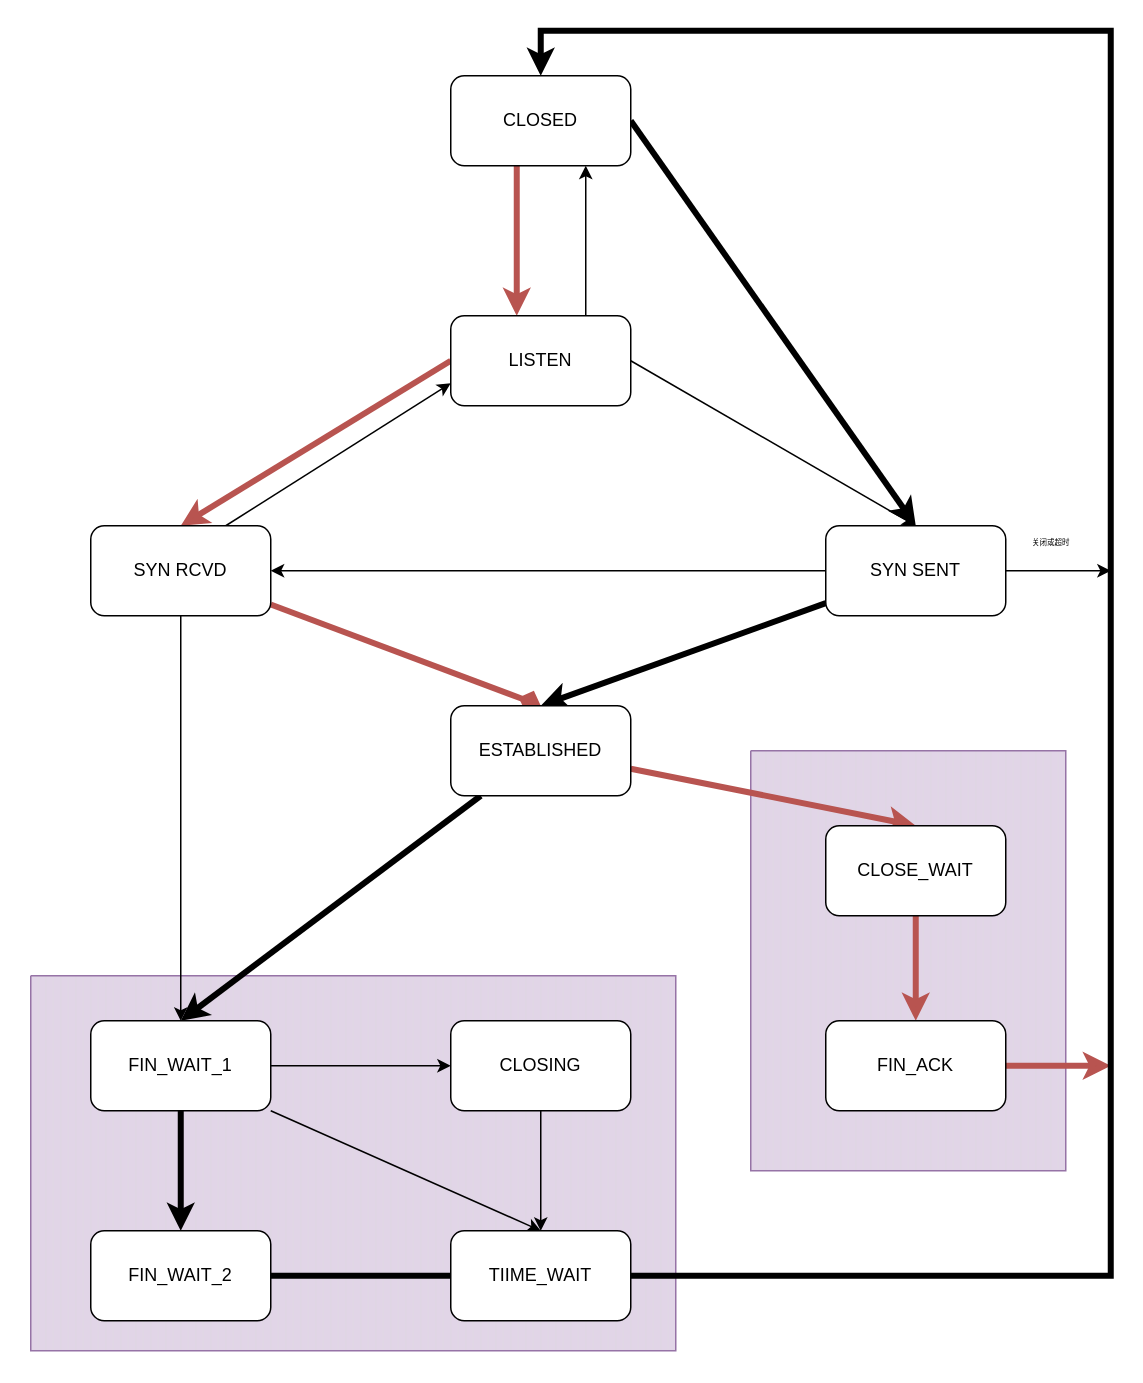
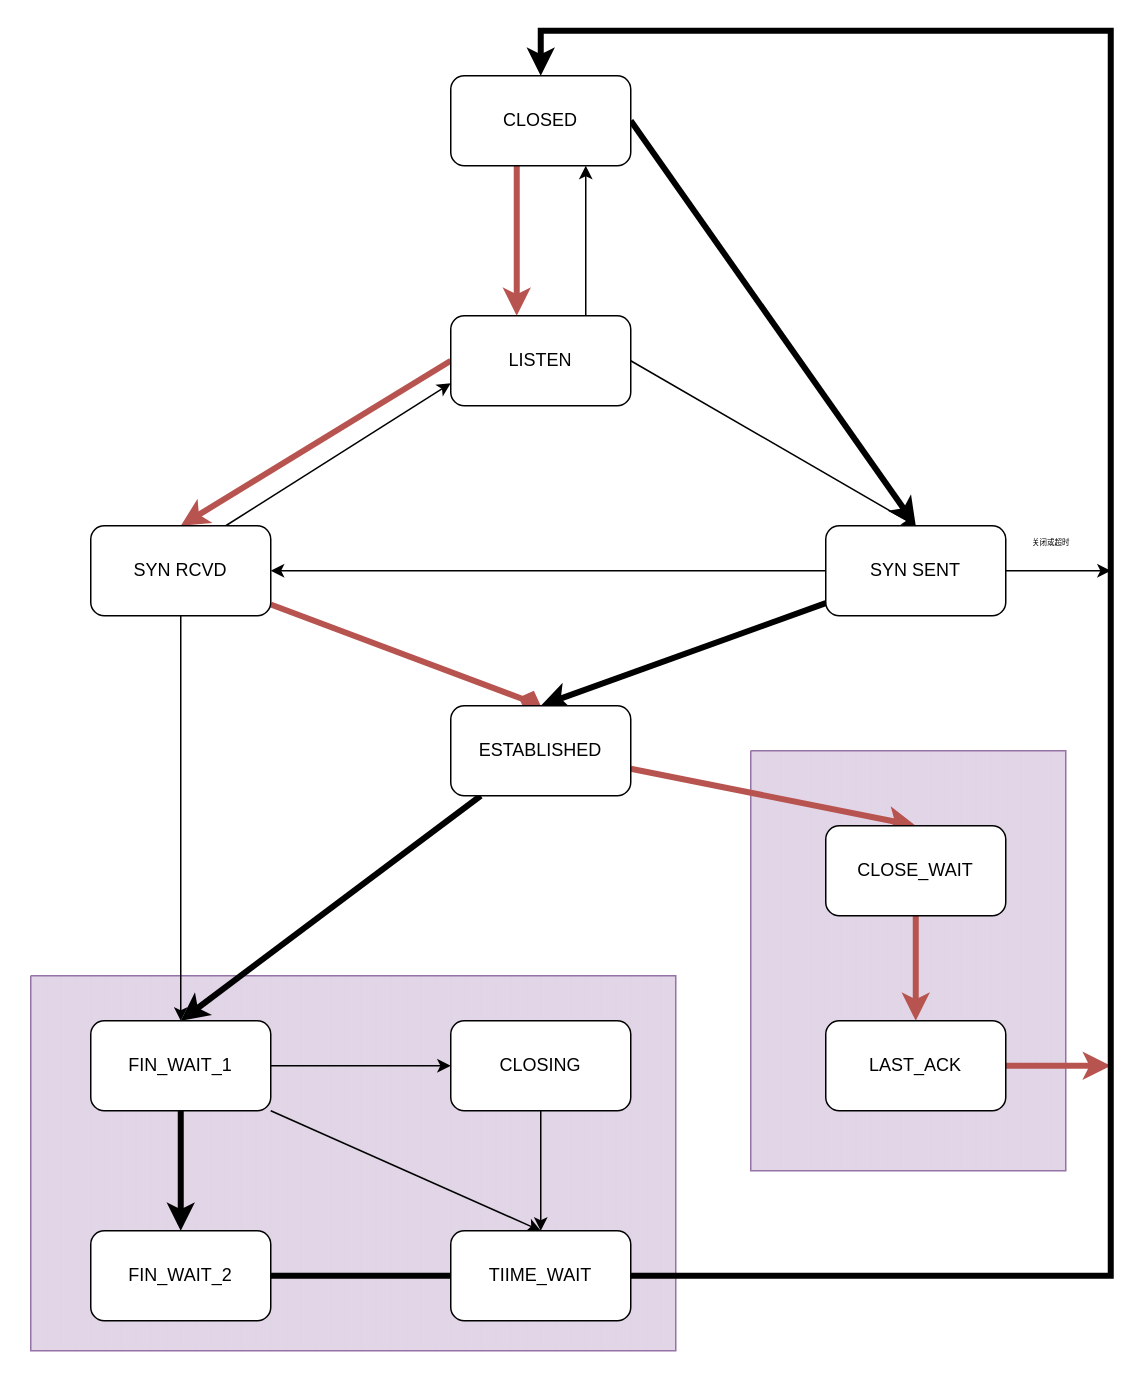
node "FIN_ACK": label "FIN_ACK" -> "LAST_ACK"
